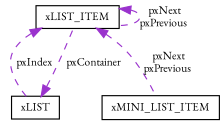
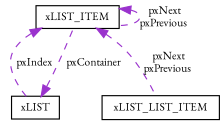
node "xMINI_LIST_ITEM": label "xMINI_LIST_ITEM" -> "xLIST_LIST_ITEM"
